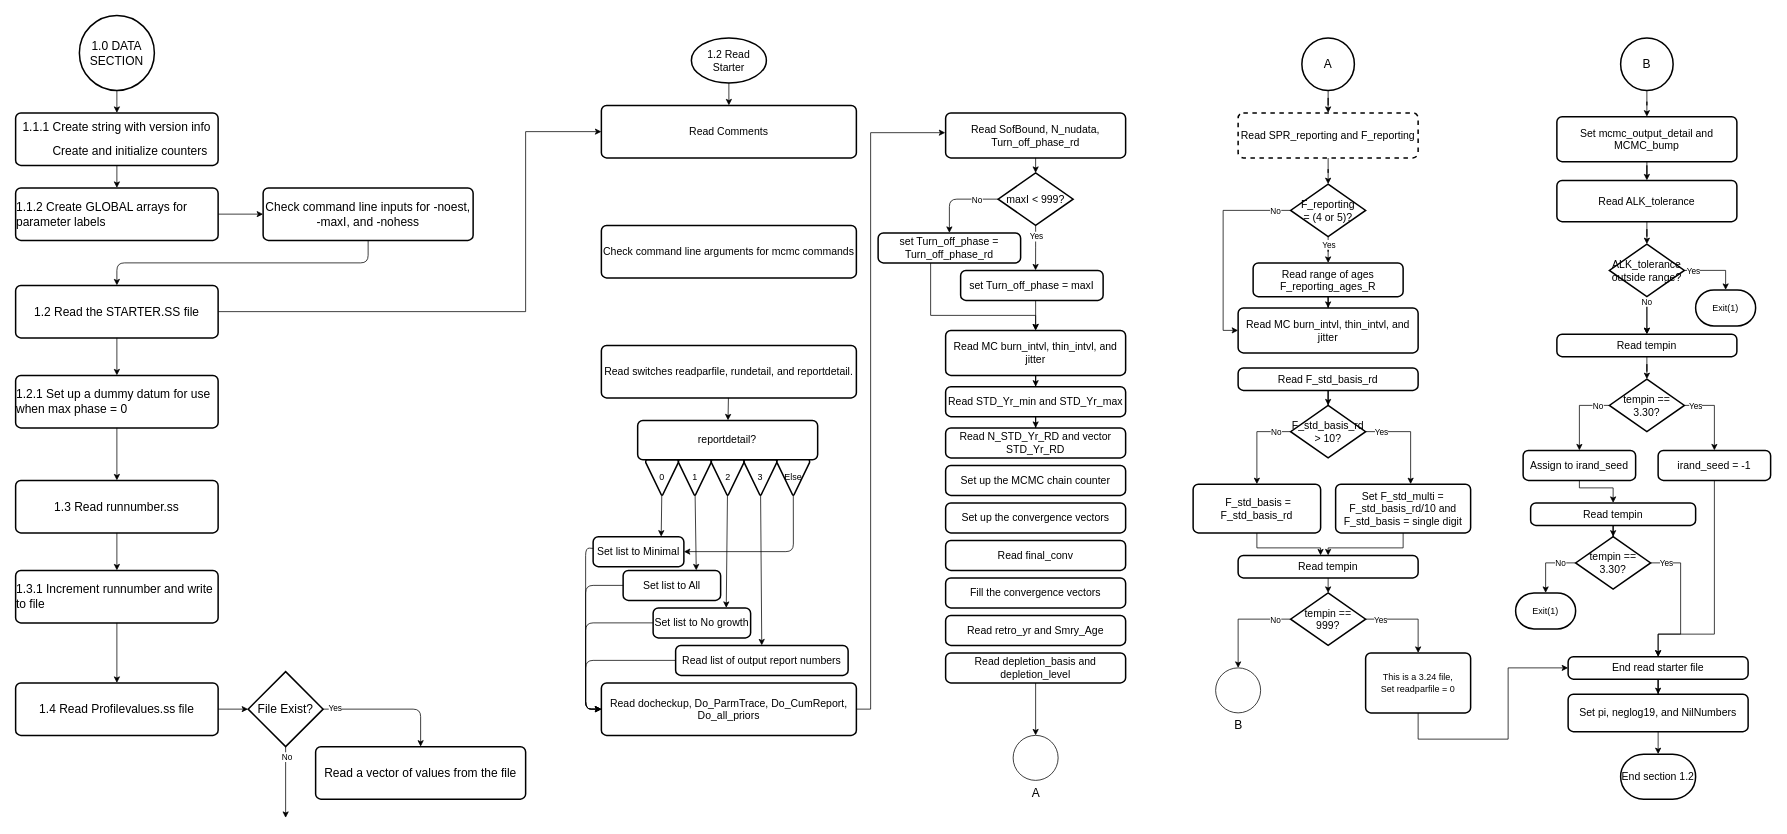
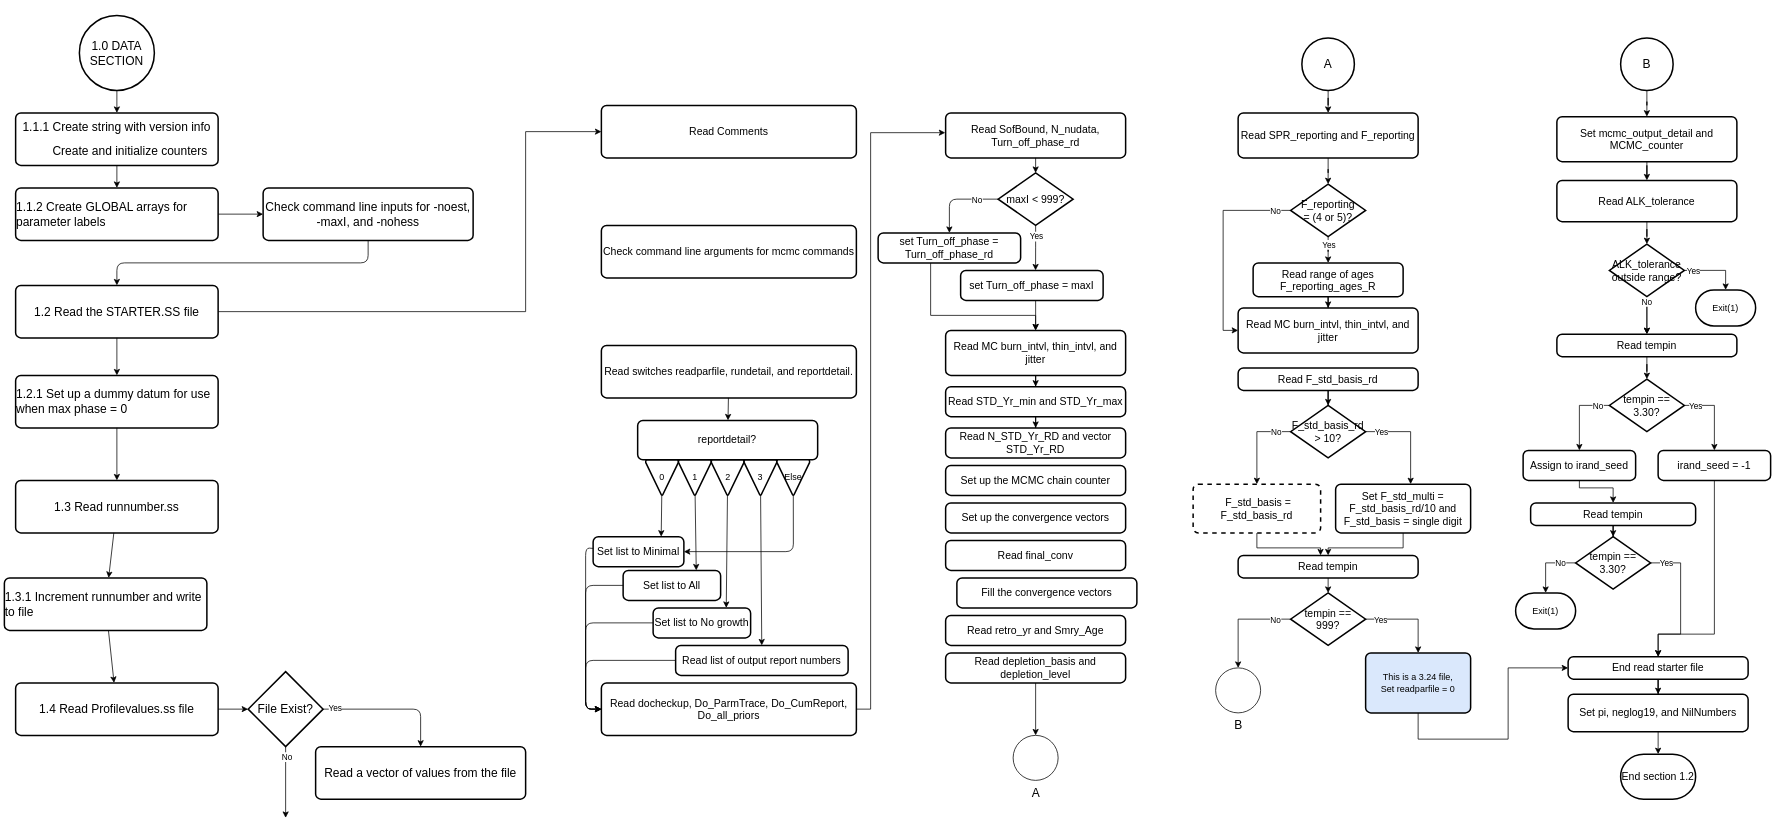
node "1.2 Read Starter": removed
edge "1.2 Read Starter" -> "Read Comments": removed
node "Read SPR_reporting and F_reporting": style dashed -> solid
node "Set mcmc_output_detail and MCMC_bump": label "Set mcmc_output_detail and MCMC_bump" -> "Set mcmc_output_detail and MCMC_counter"
node "F_std_basis = F_std_basis_rd": style solid -> dashed
node "Fill the convergence vectors": moved (1035, 593) -> (1047, 593)
node "1.3.1 Increment runnumber and write to file": moved (117, 597) -> (105, 604)
node "This is a 3.24 file, Set readparfile = 0": fillcolor #ffffff -> #dae8fc
